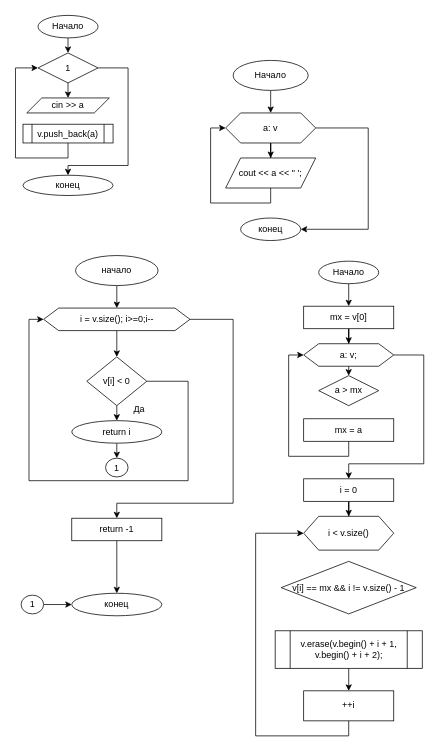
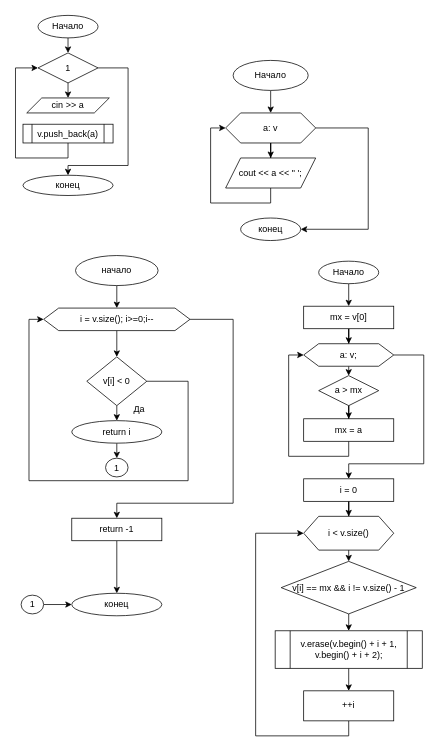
edge "a > mx" -> "mx = a": added
edge "i < v.size()" -> "v[i] == mx && i != v.size() - 1": added
edge "v[i] == mx && i != v.size() - 1" -> "v.erase(v.begin() + i + 1, v.begin() + i + 2);": added
